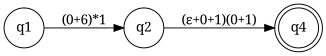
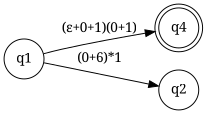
edge "q2" -> "q4": now "q1" -> "q4"
